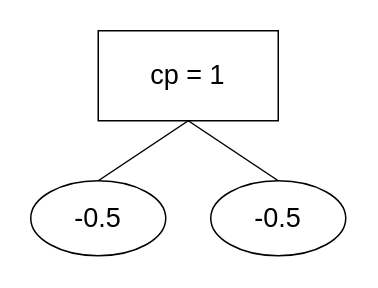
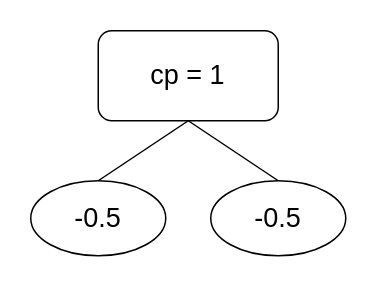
node "cp = 1": shape rectangle -> rounded rectangle
